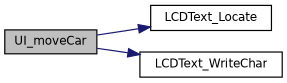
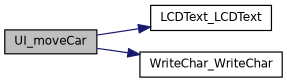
node "LCDText_Locate": label "LCDText_Locate" -> "LCDText_LCDText"
node "LCDText_WriteChar": label "LCDText_WriteChar" -> "WriteChar_WriteChar"
